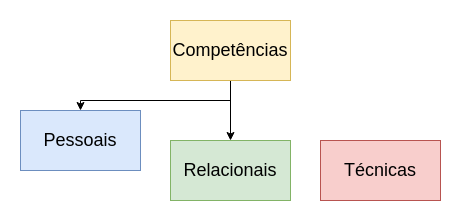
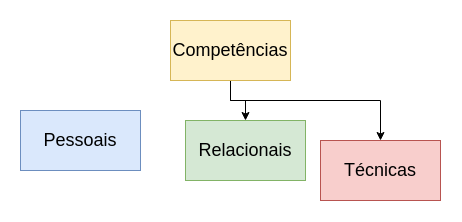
edge "Competências" -> "Pessoais": removed
edge "Competências" -> "Técnicas": added
node "Relacionais": moved (231, 171) -> (246, 151)
